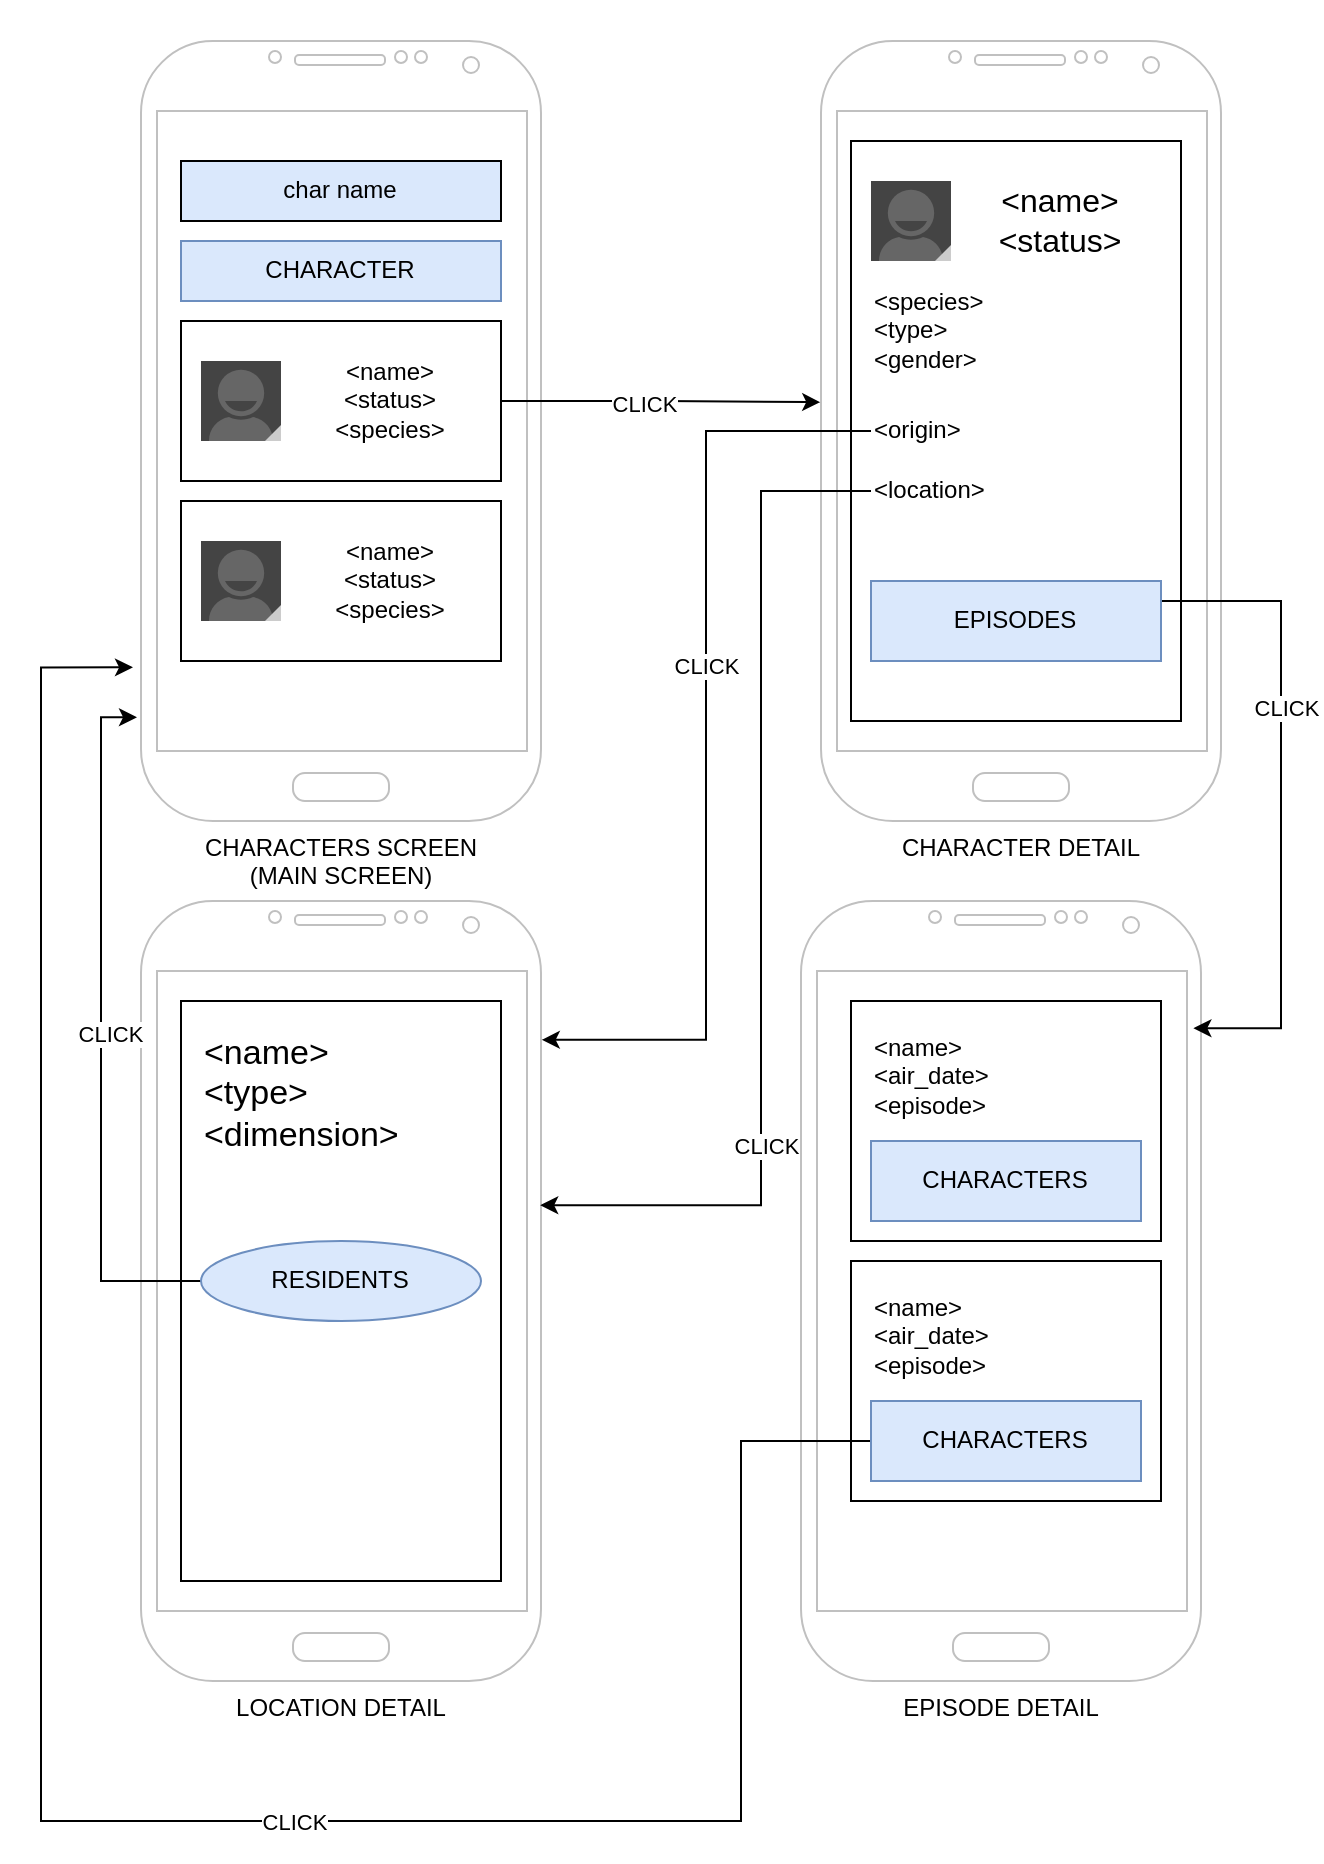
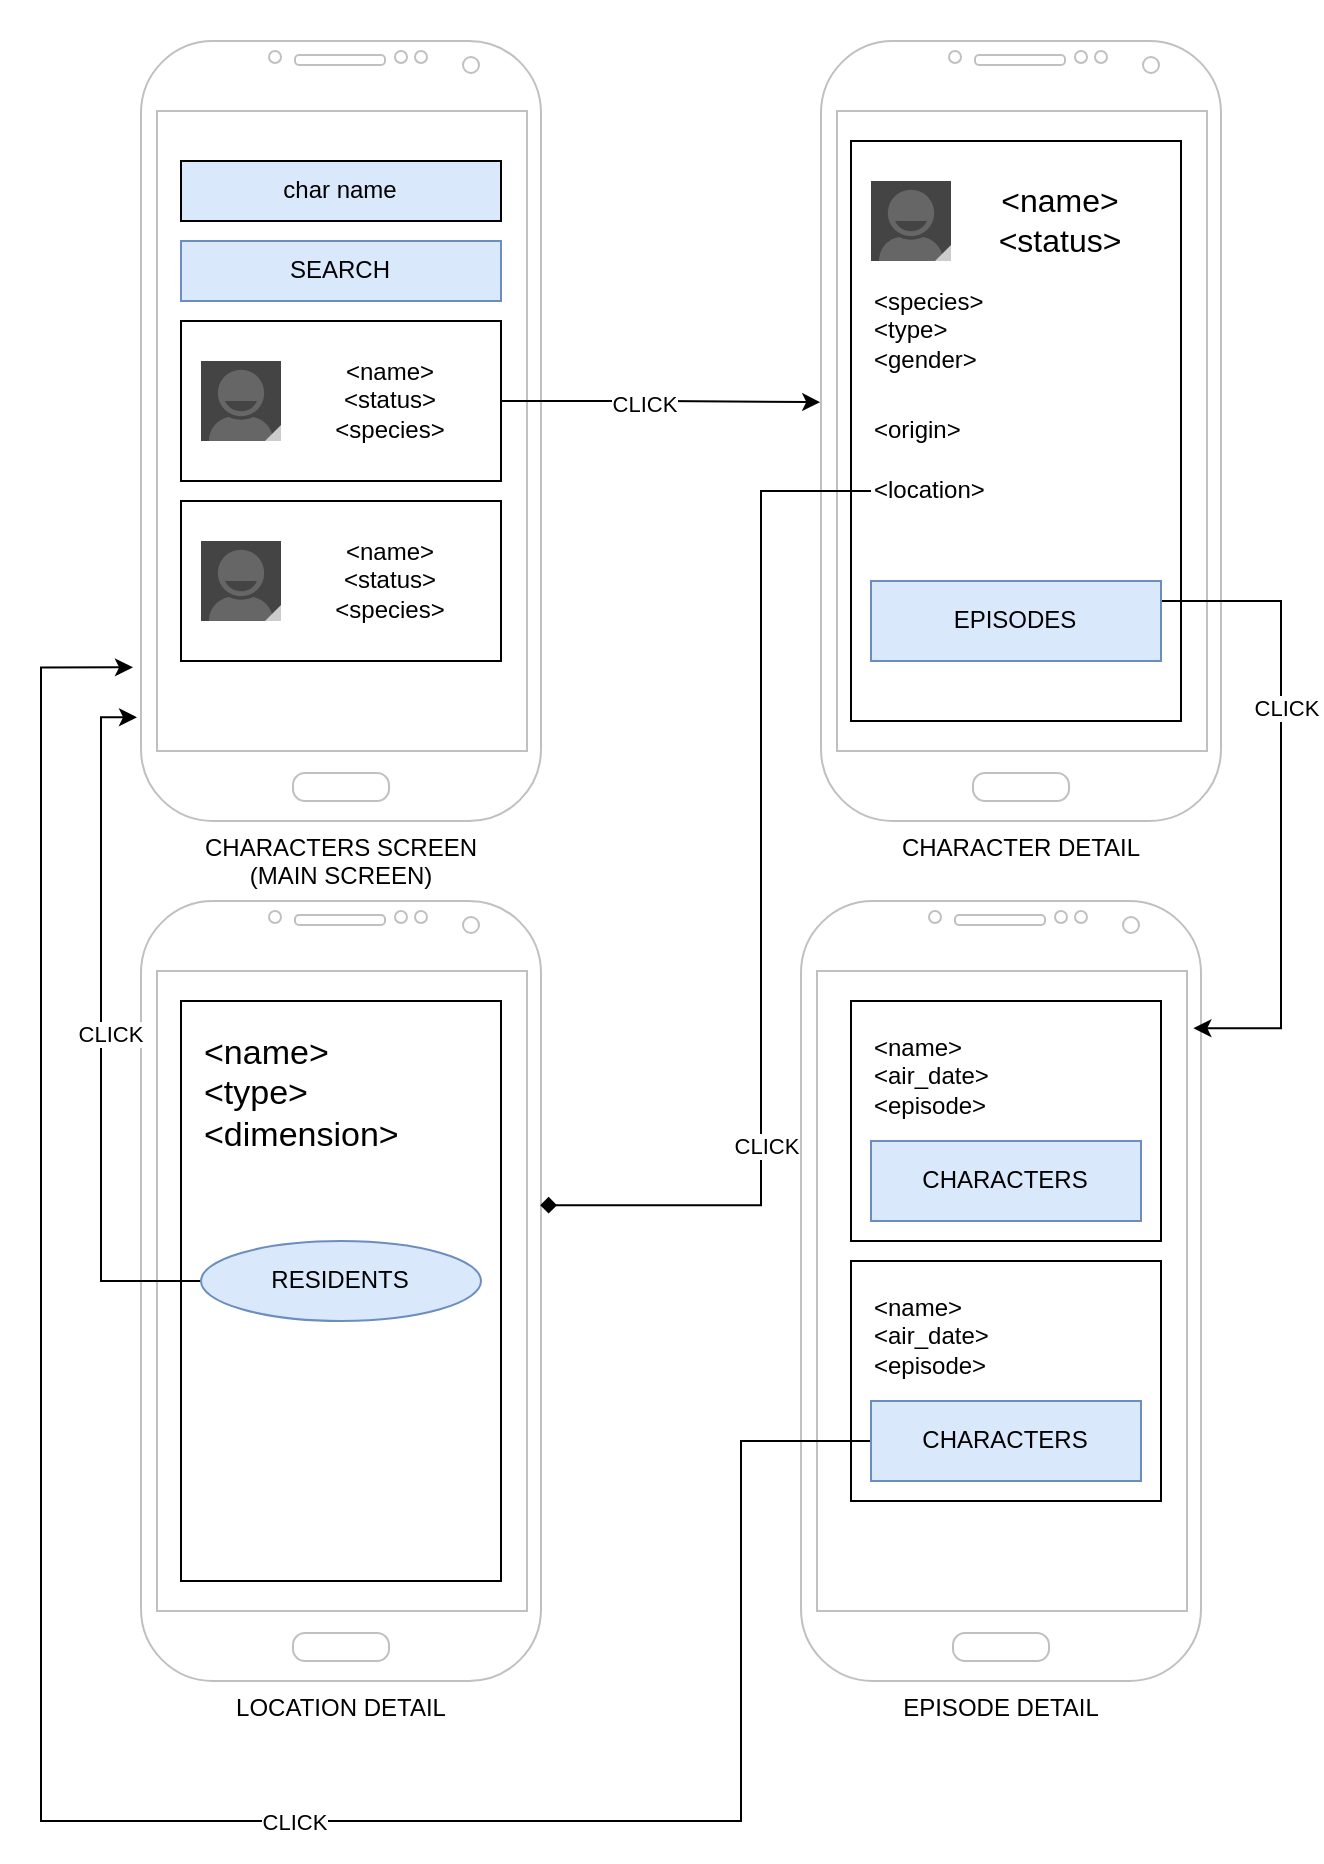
node "CHARACTER": label "CHARACTER" -> "SEARCH"
edge "<origin>" -> "LOCATION DETAIL": removed, label "CLICK"
edge "<location>" -> "LOCATION DETAIL": arrowhead classic -> diamond
